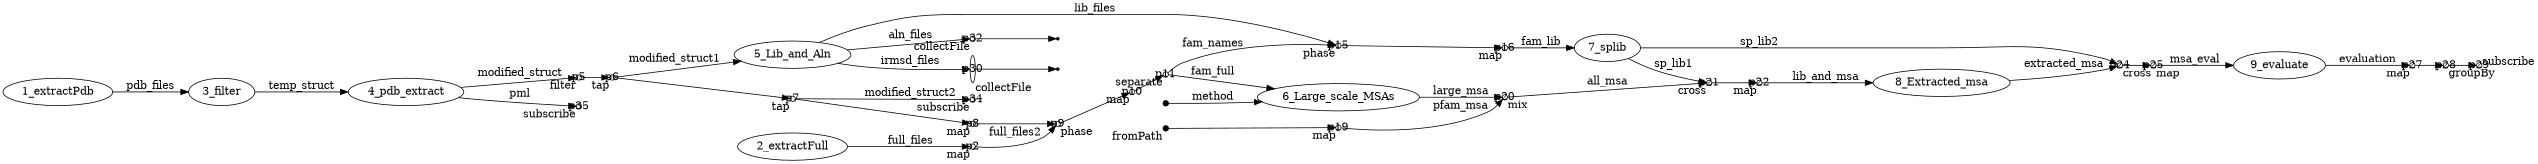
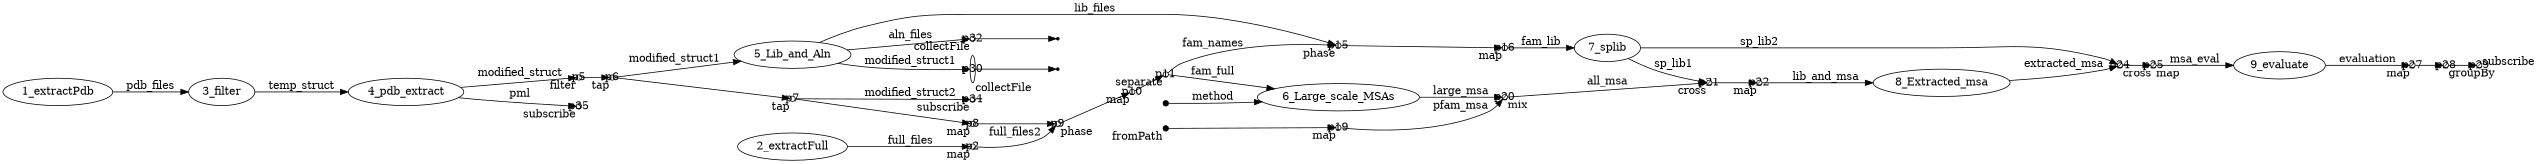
edge "5_Lib_and_Aln" -> "p30 collectFile": label "irmsd_files" -> "modified_struct1"
